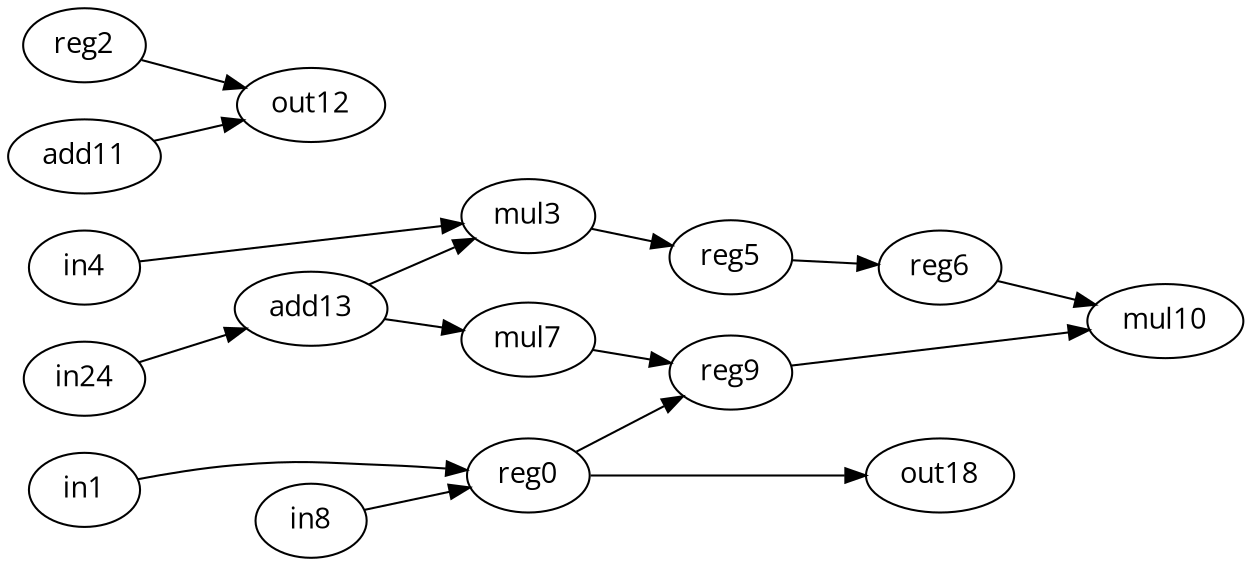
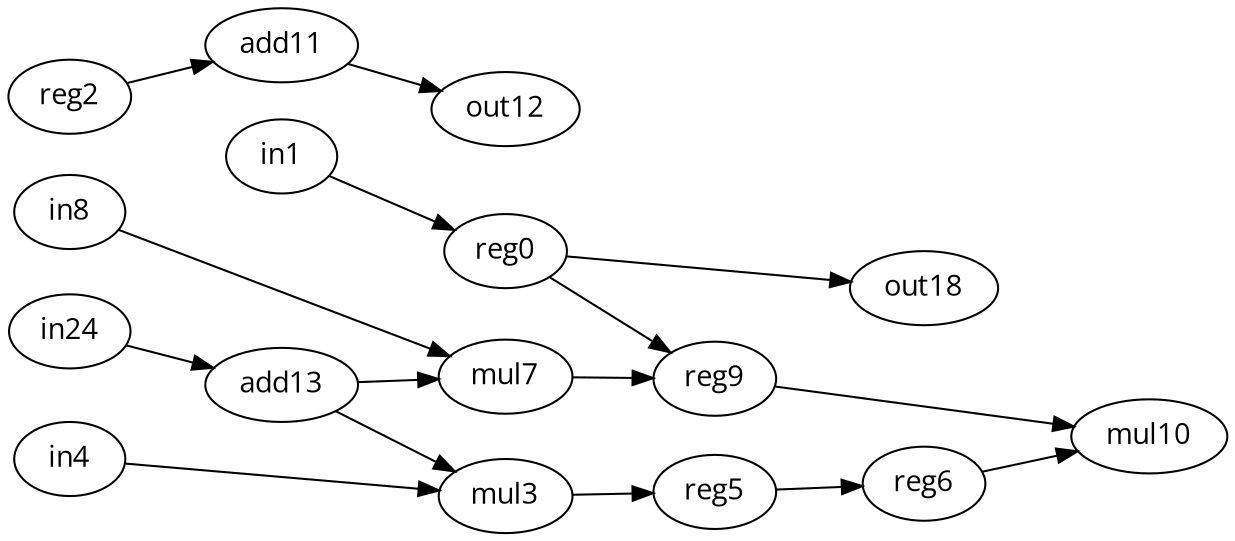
edge "reg2" -> "out12": now "reg2" -> "add11"
edge "in8" -> "reg0": now "in8" -> "mul7"
